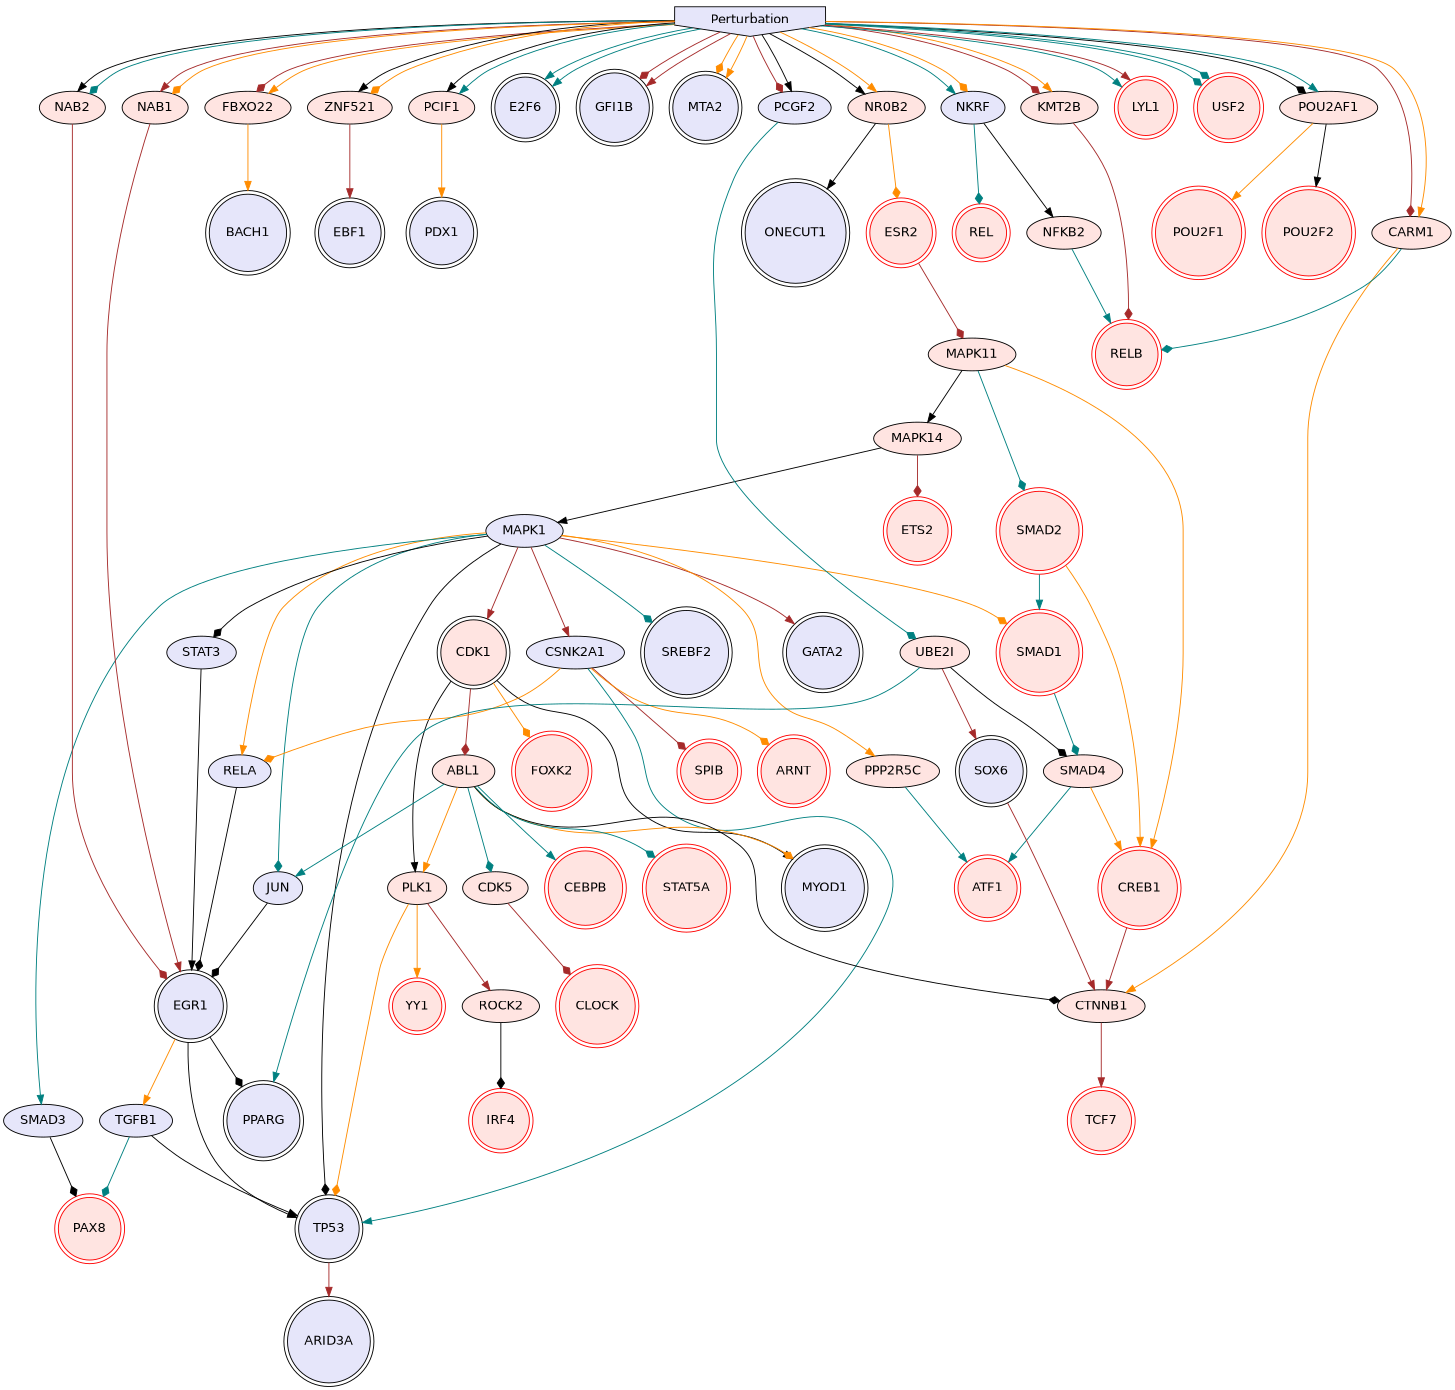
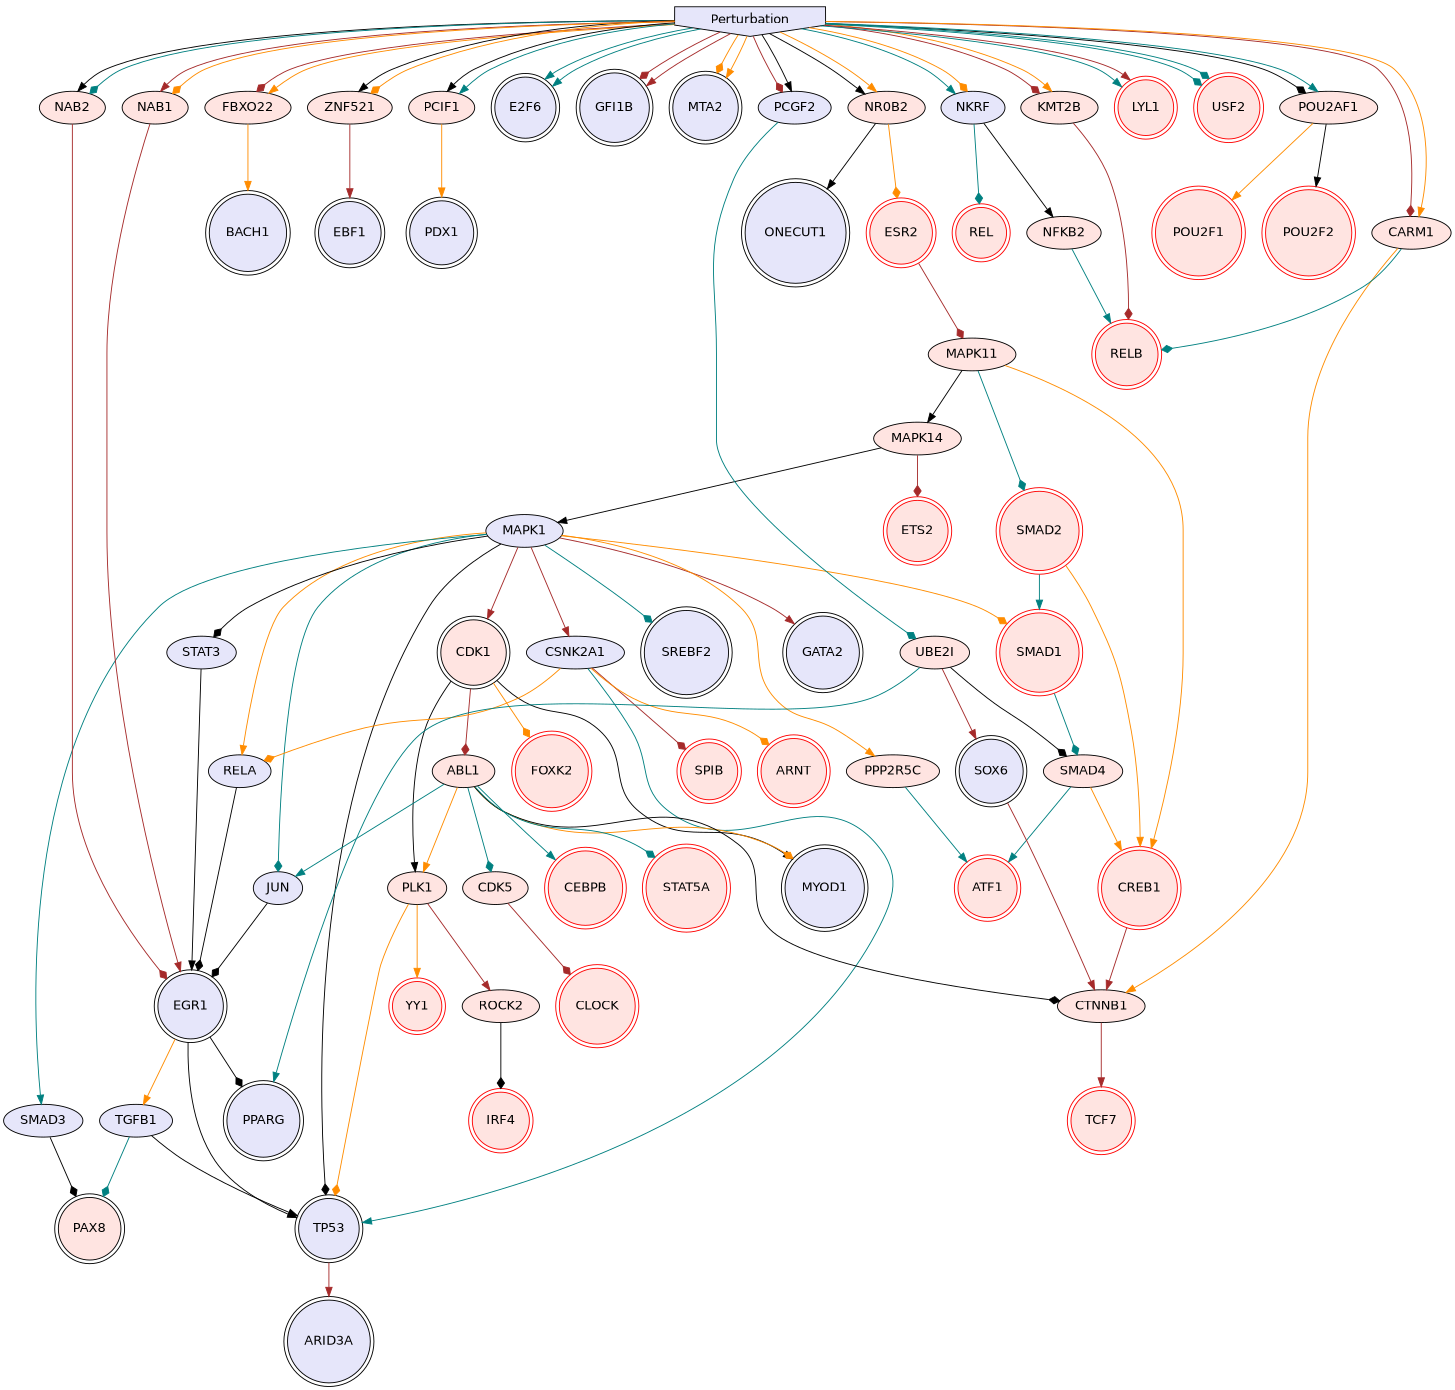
node "PAX8": color red -> black
